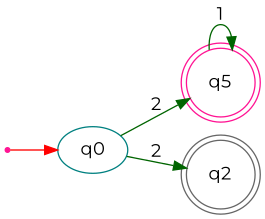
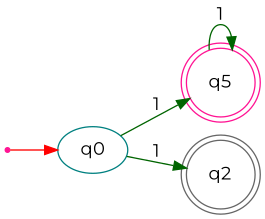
edge "q0" -> "q5": label "2" -> "1"
edge "q0" -> "q2": label "2" -> "1"
